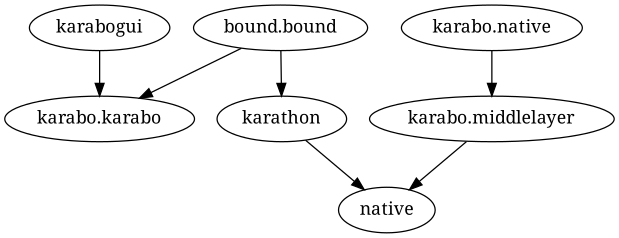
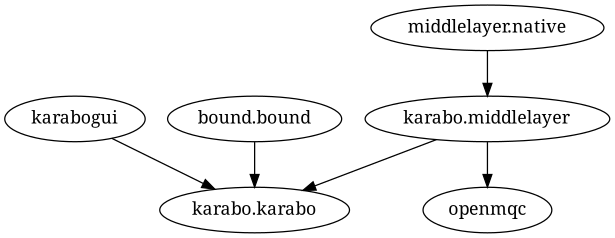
node "karabo.native": label "karabo.native" -> "middlelayer.native"
node "karathon": removed
edge "karabo.middlelayer" -> "karabo.karabo": added
node "native": label "native" -> "openmqc"
